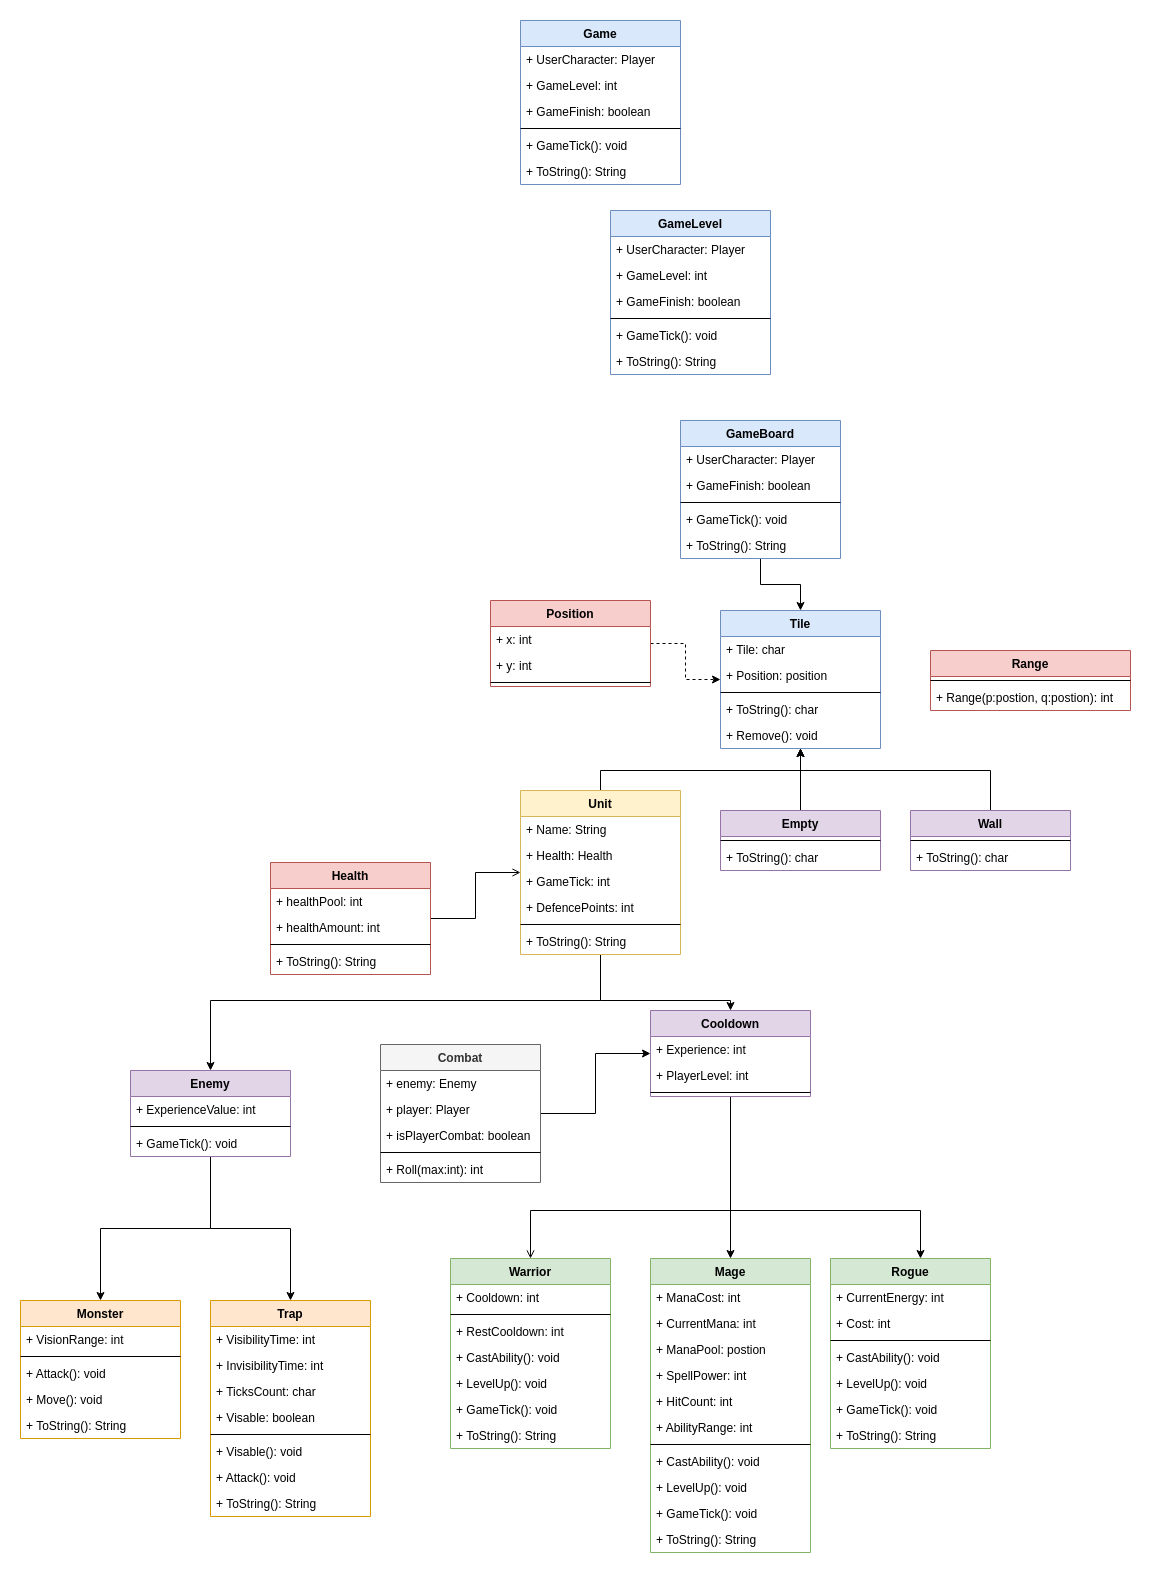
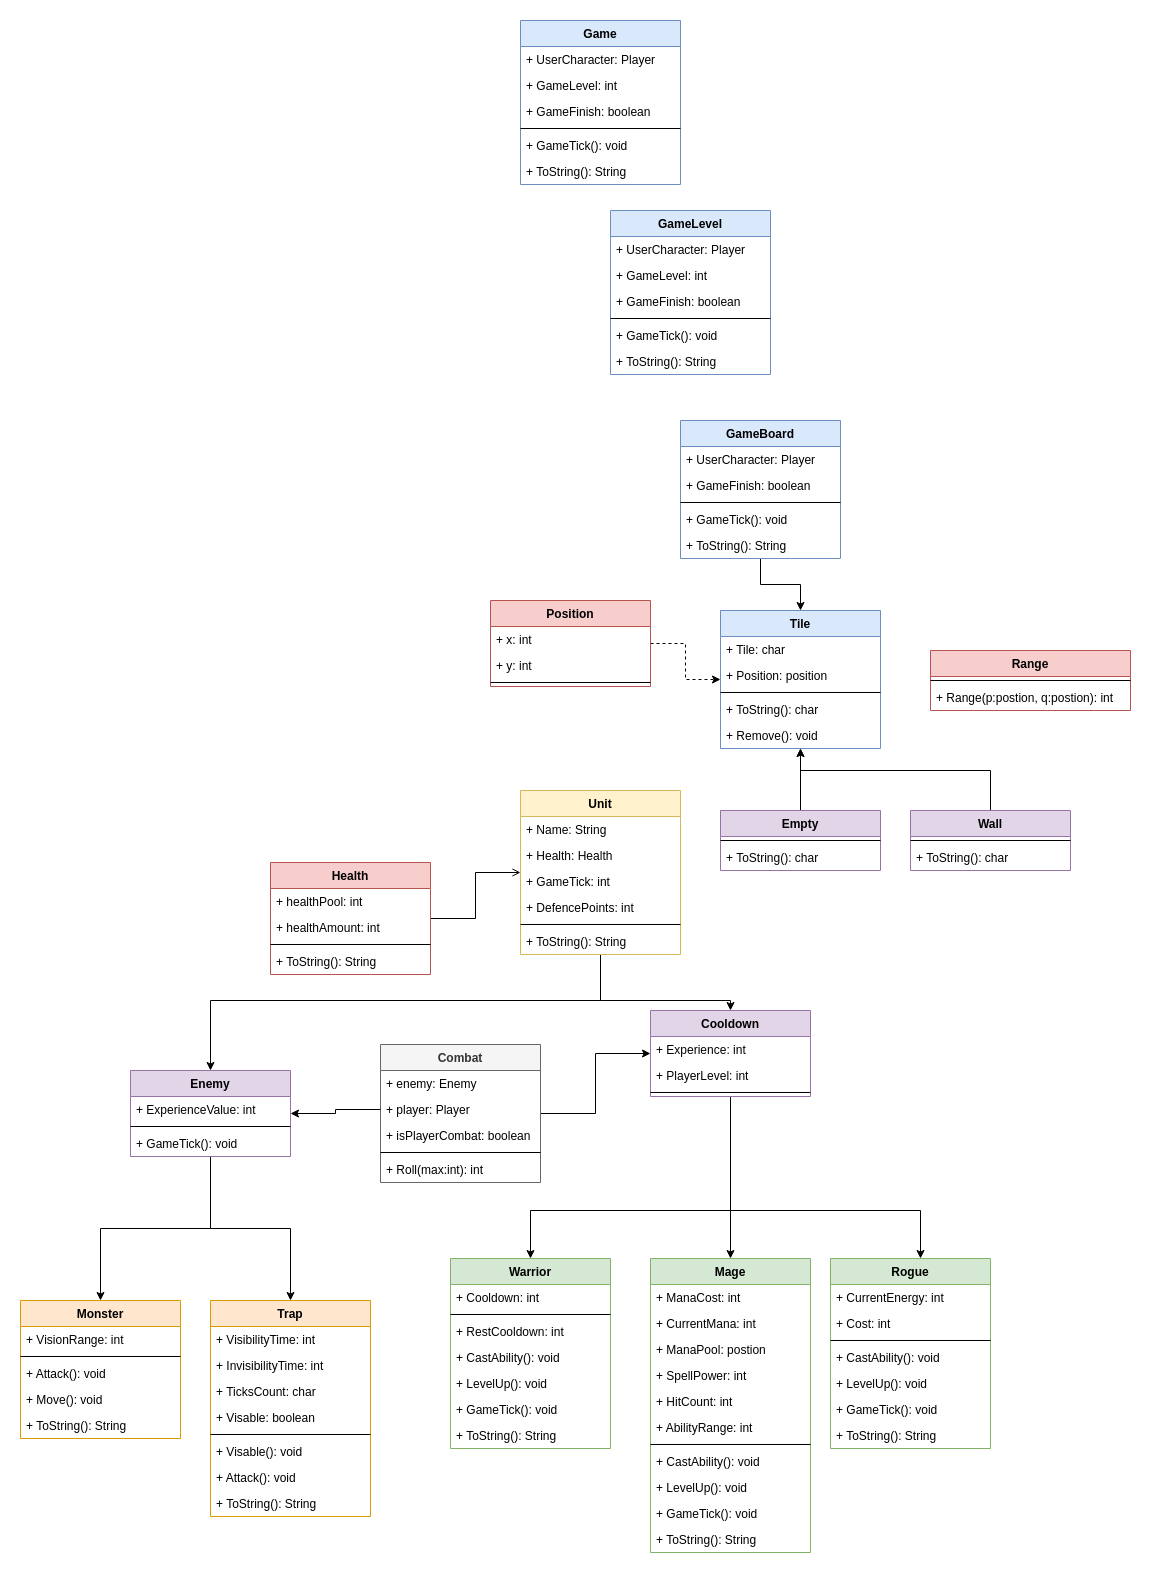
edge "Unit" -> "Tile": removed
edge "+ player: Player" -> "Enemy": added
edge "Cooldown" -> "Warrior": arrowhead open -> classic
